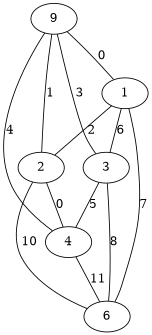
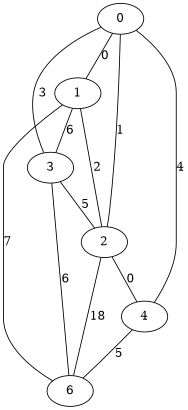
node "9": label "9" -> "0"
edge "3" -- "4": now "3" -- "2"
edge "2" -- "6": label "10" -> "18"
edge "3" -- "6": label "8" -> "6"
edge "4" -- "6": label "11" -> "5"
